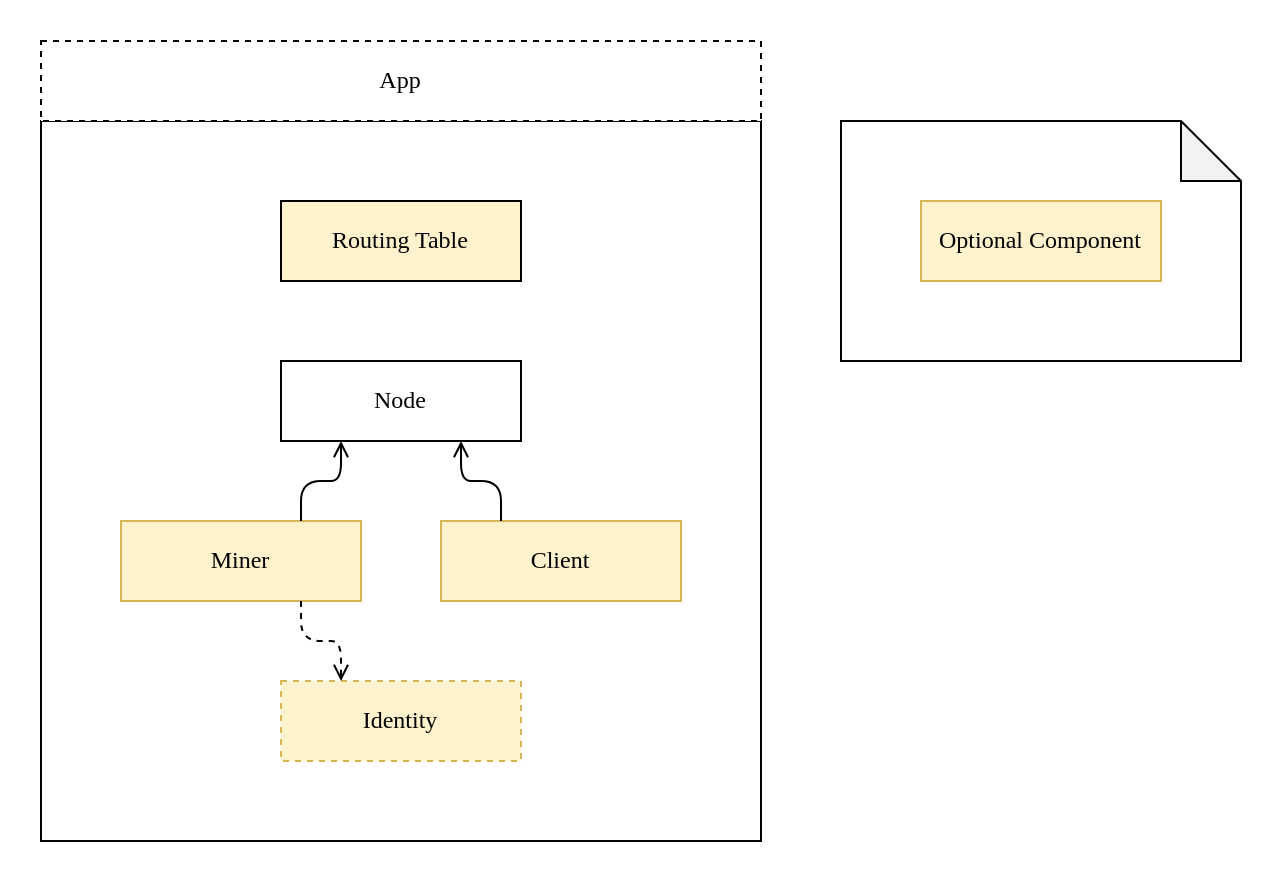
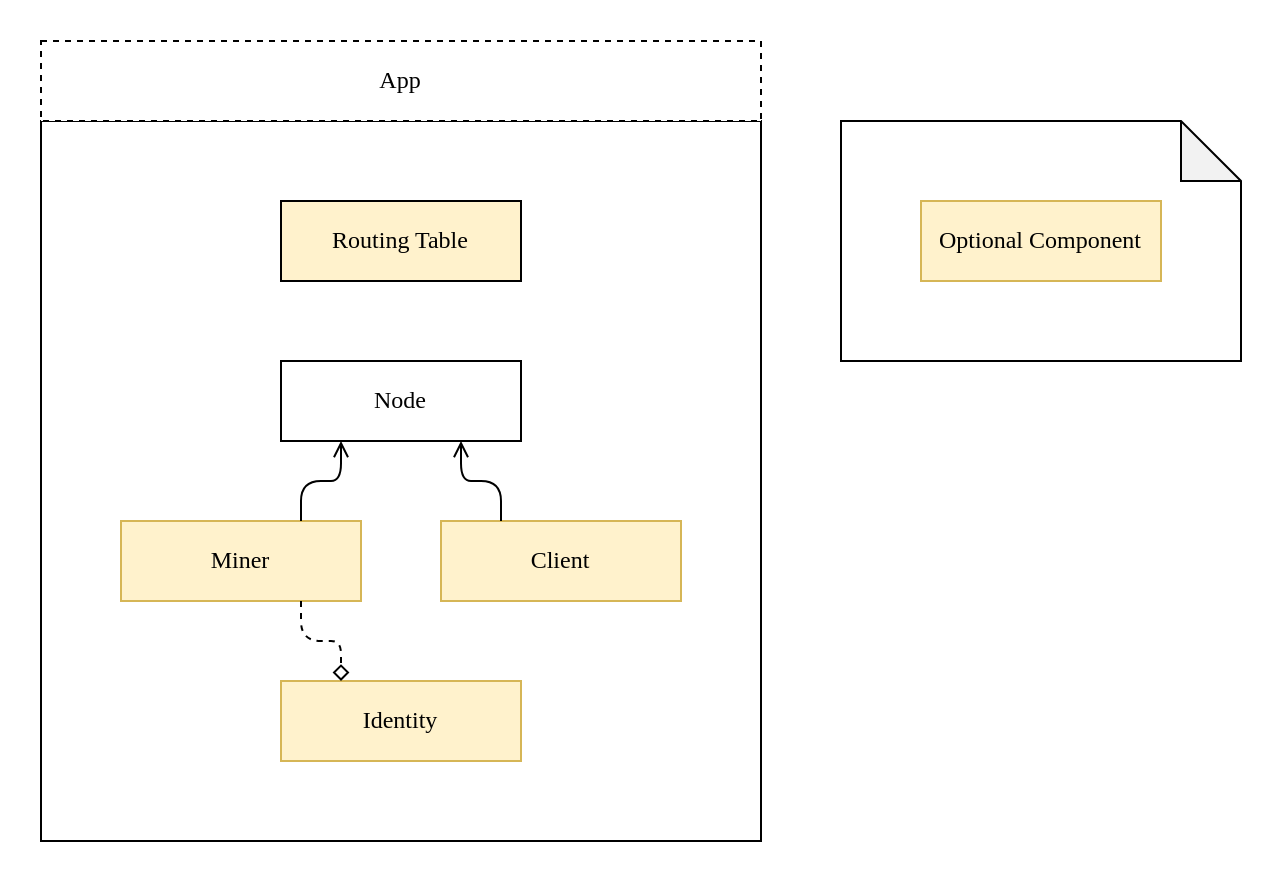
edge "Miner" -> "Identity": arrowhead open -> diamond
node "Identity": style dashed -> solid
